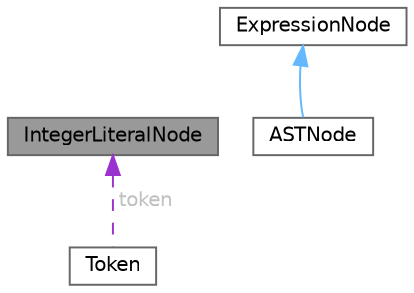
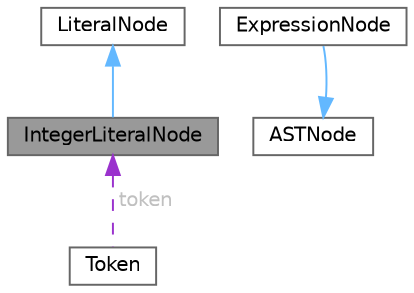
node "LiteralNode": added
edge "ASTNode" -> "ExpressionNode": reversed
